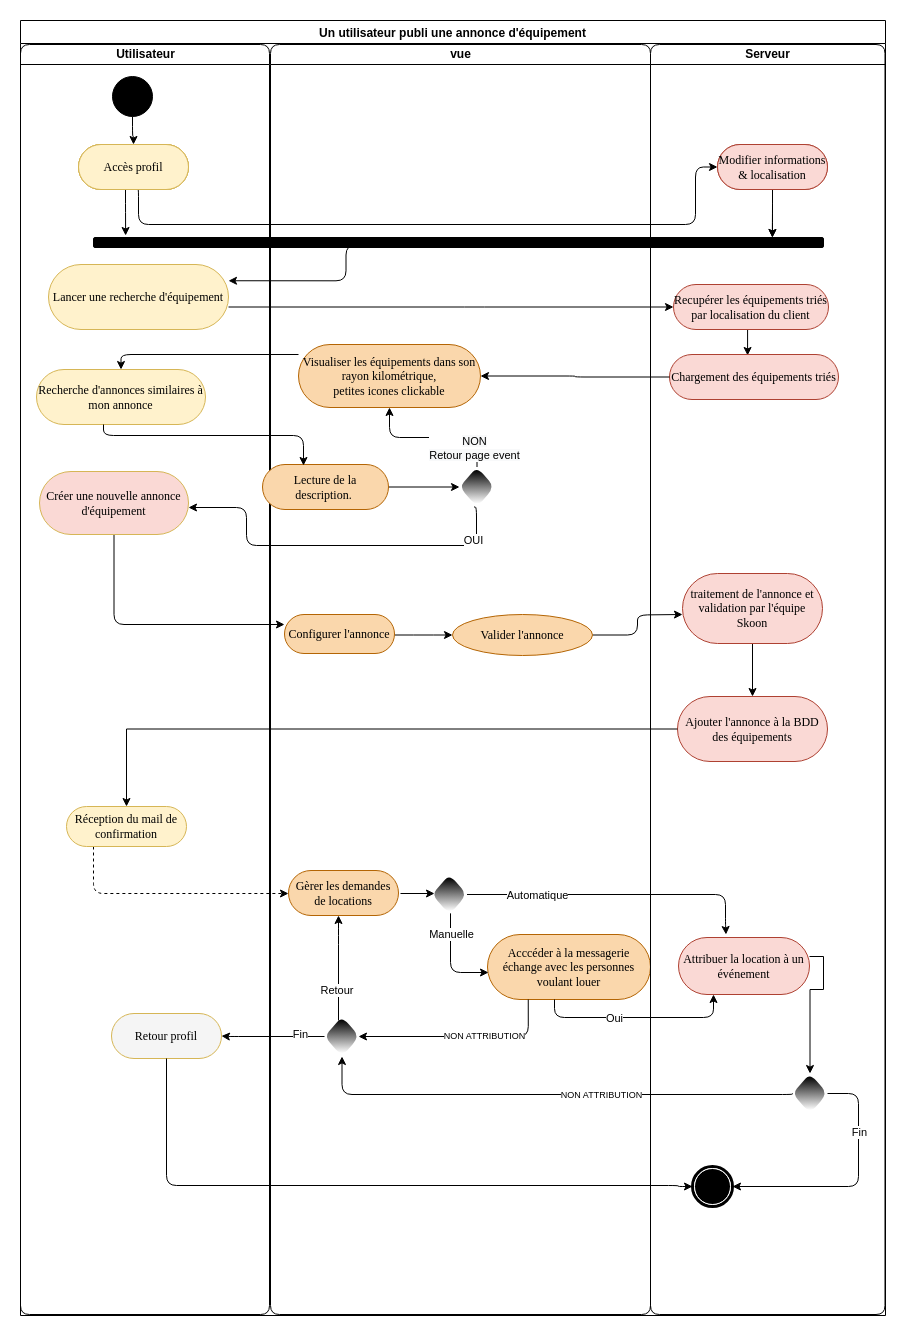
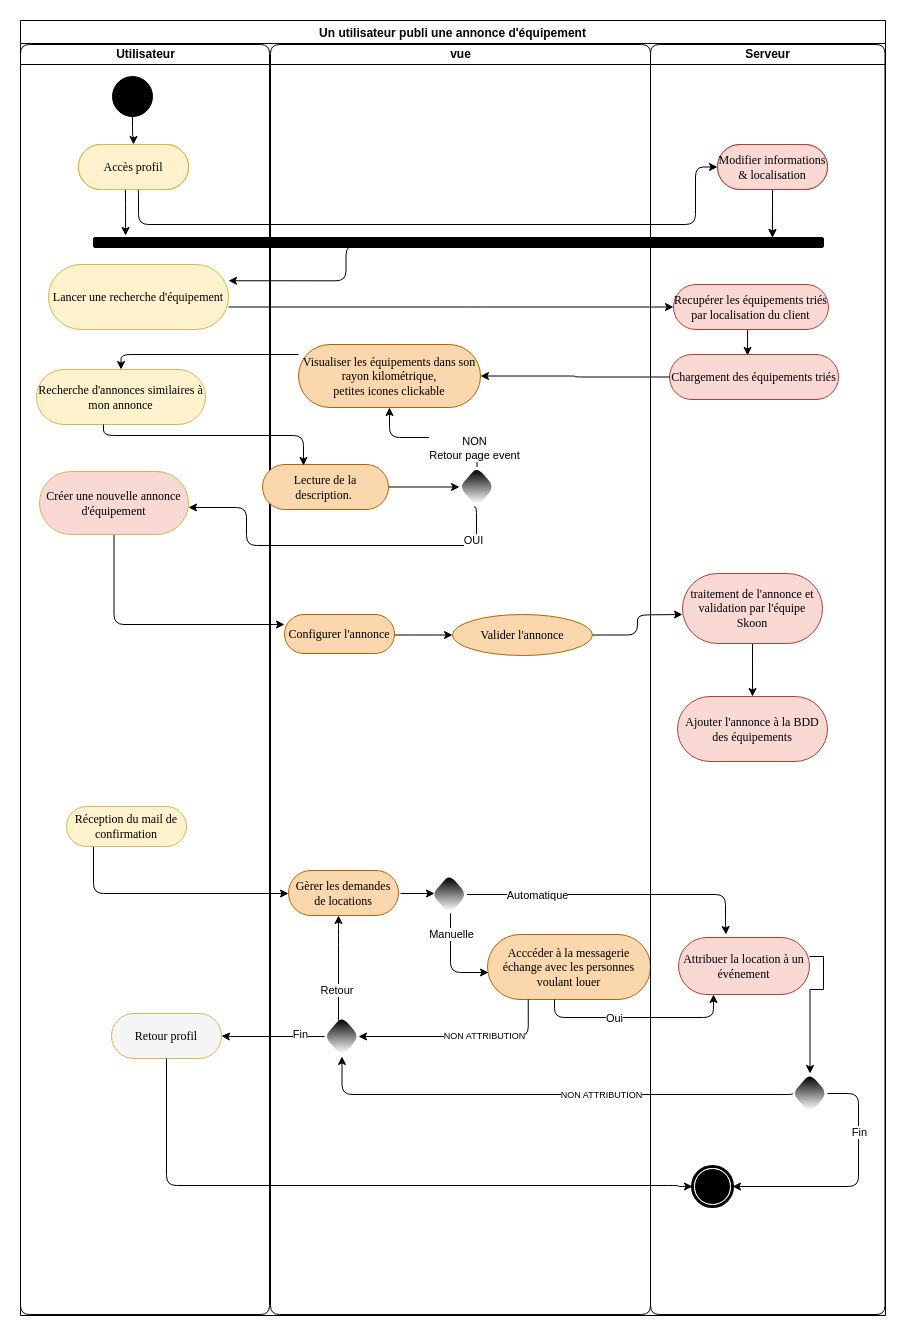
edge "Ajouter l'annonce à la BDD des équipements" -> "Réception du mail de confirmation": removed
edge "Réception du mail de confirmation" -> "Gèrer les demandes de locations": style dashed -> solid
